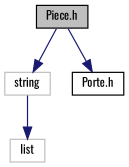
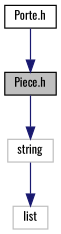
edge "Piece.h" -> "Porte.h": reversed
